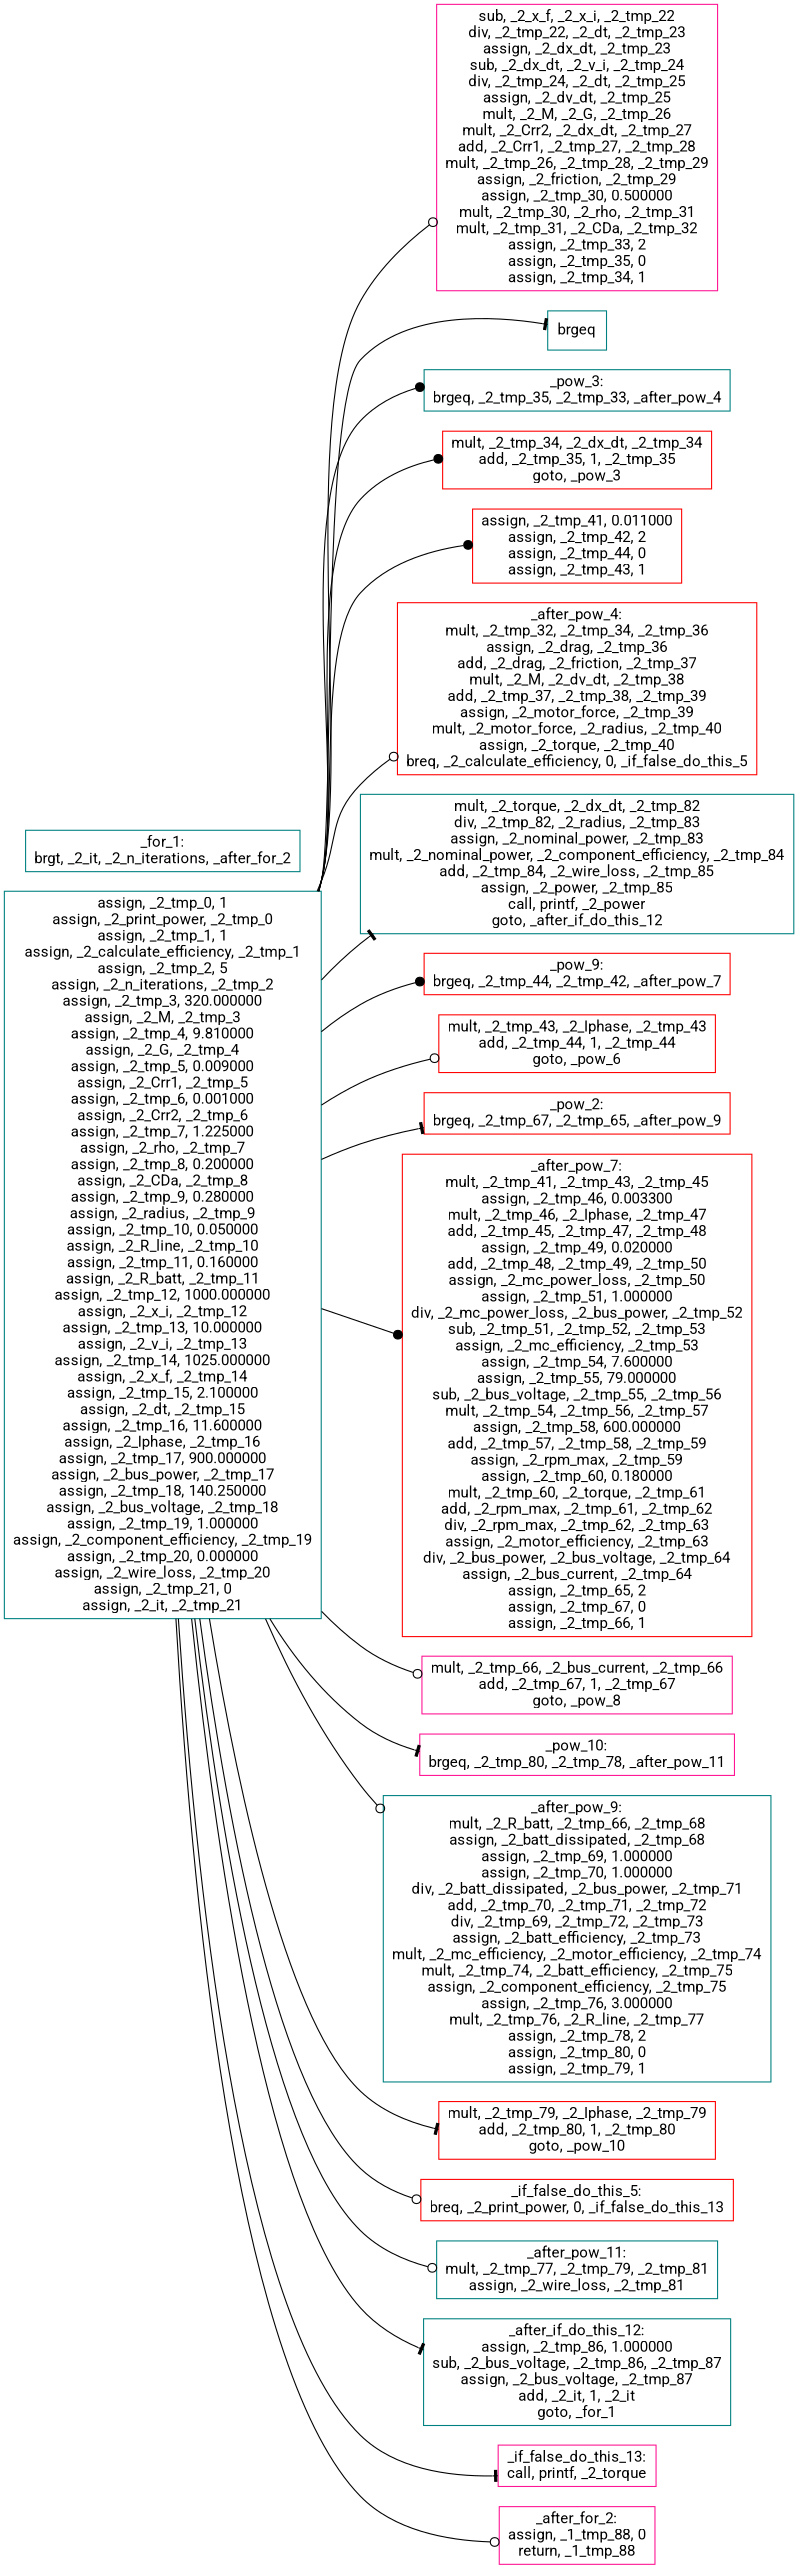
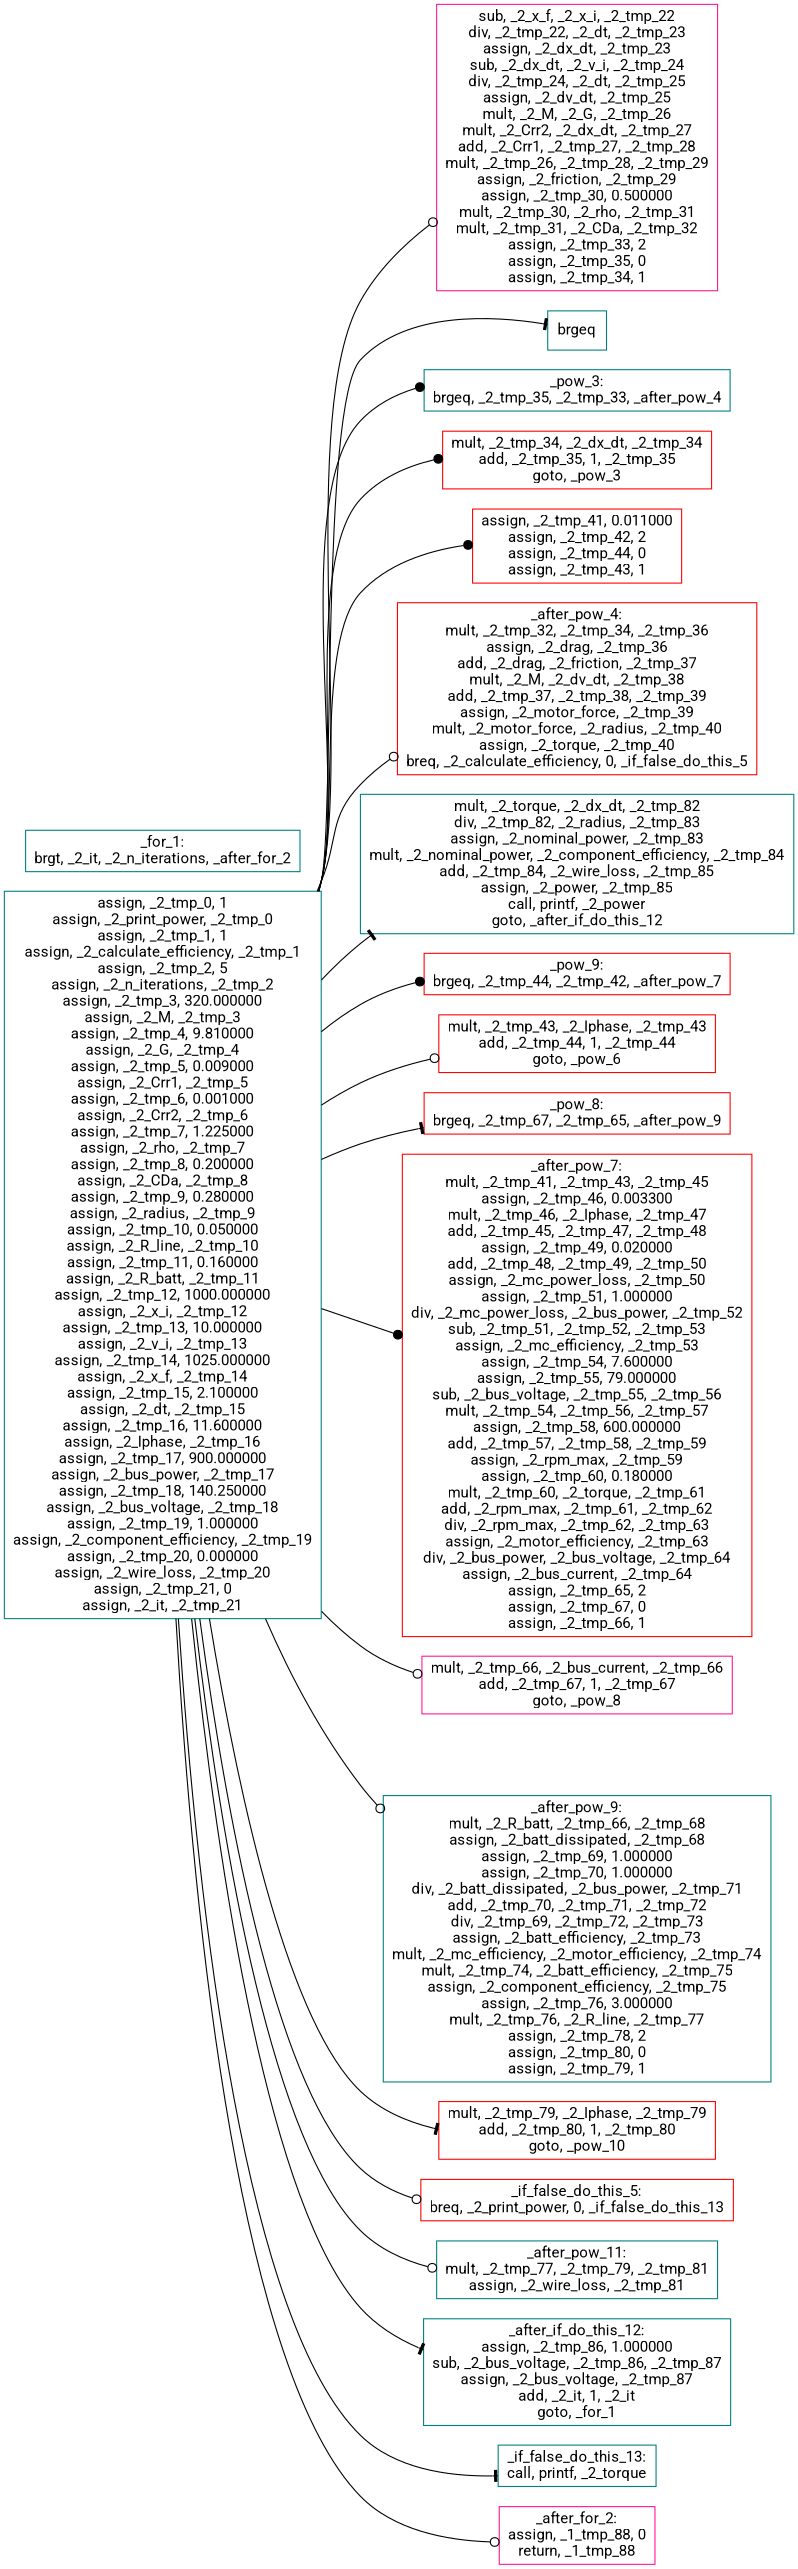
node "_pow_2: brgeq, _2_tmp_67, _2_tmp_65, _after_pow_9": label "_pow_2: brgeq, _2_tmp_67, _2_tmp_65, _after_pow_9" -> "_pow_8: brgeq, _2_tmp_67, _2_tmp_65, _after_pow_9"
node "_pow_10: brgeq, _2_tmp_80, _2_tmp_78, _after_pow_11": removed
node "_if_false_do_this_13: call, printf, _2_torque": color deeppink -> teal
